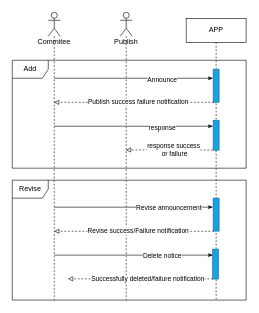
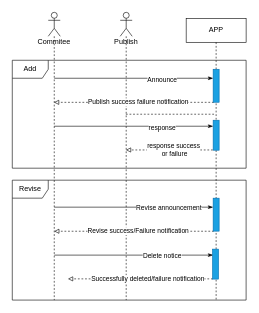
edge "Publish" -- "APP": added
